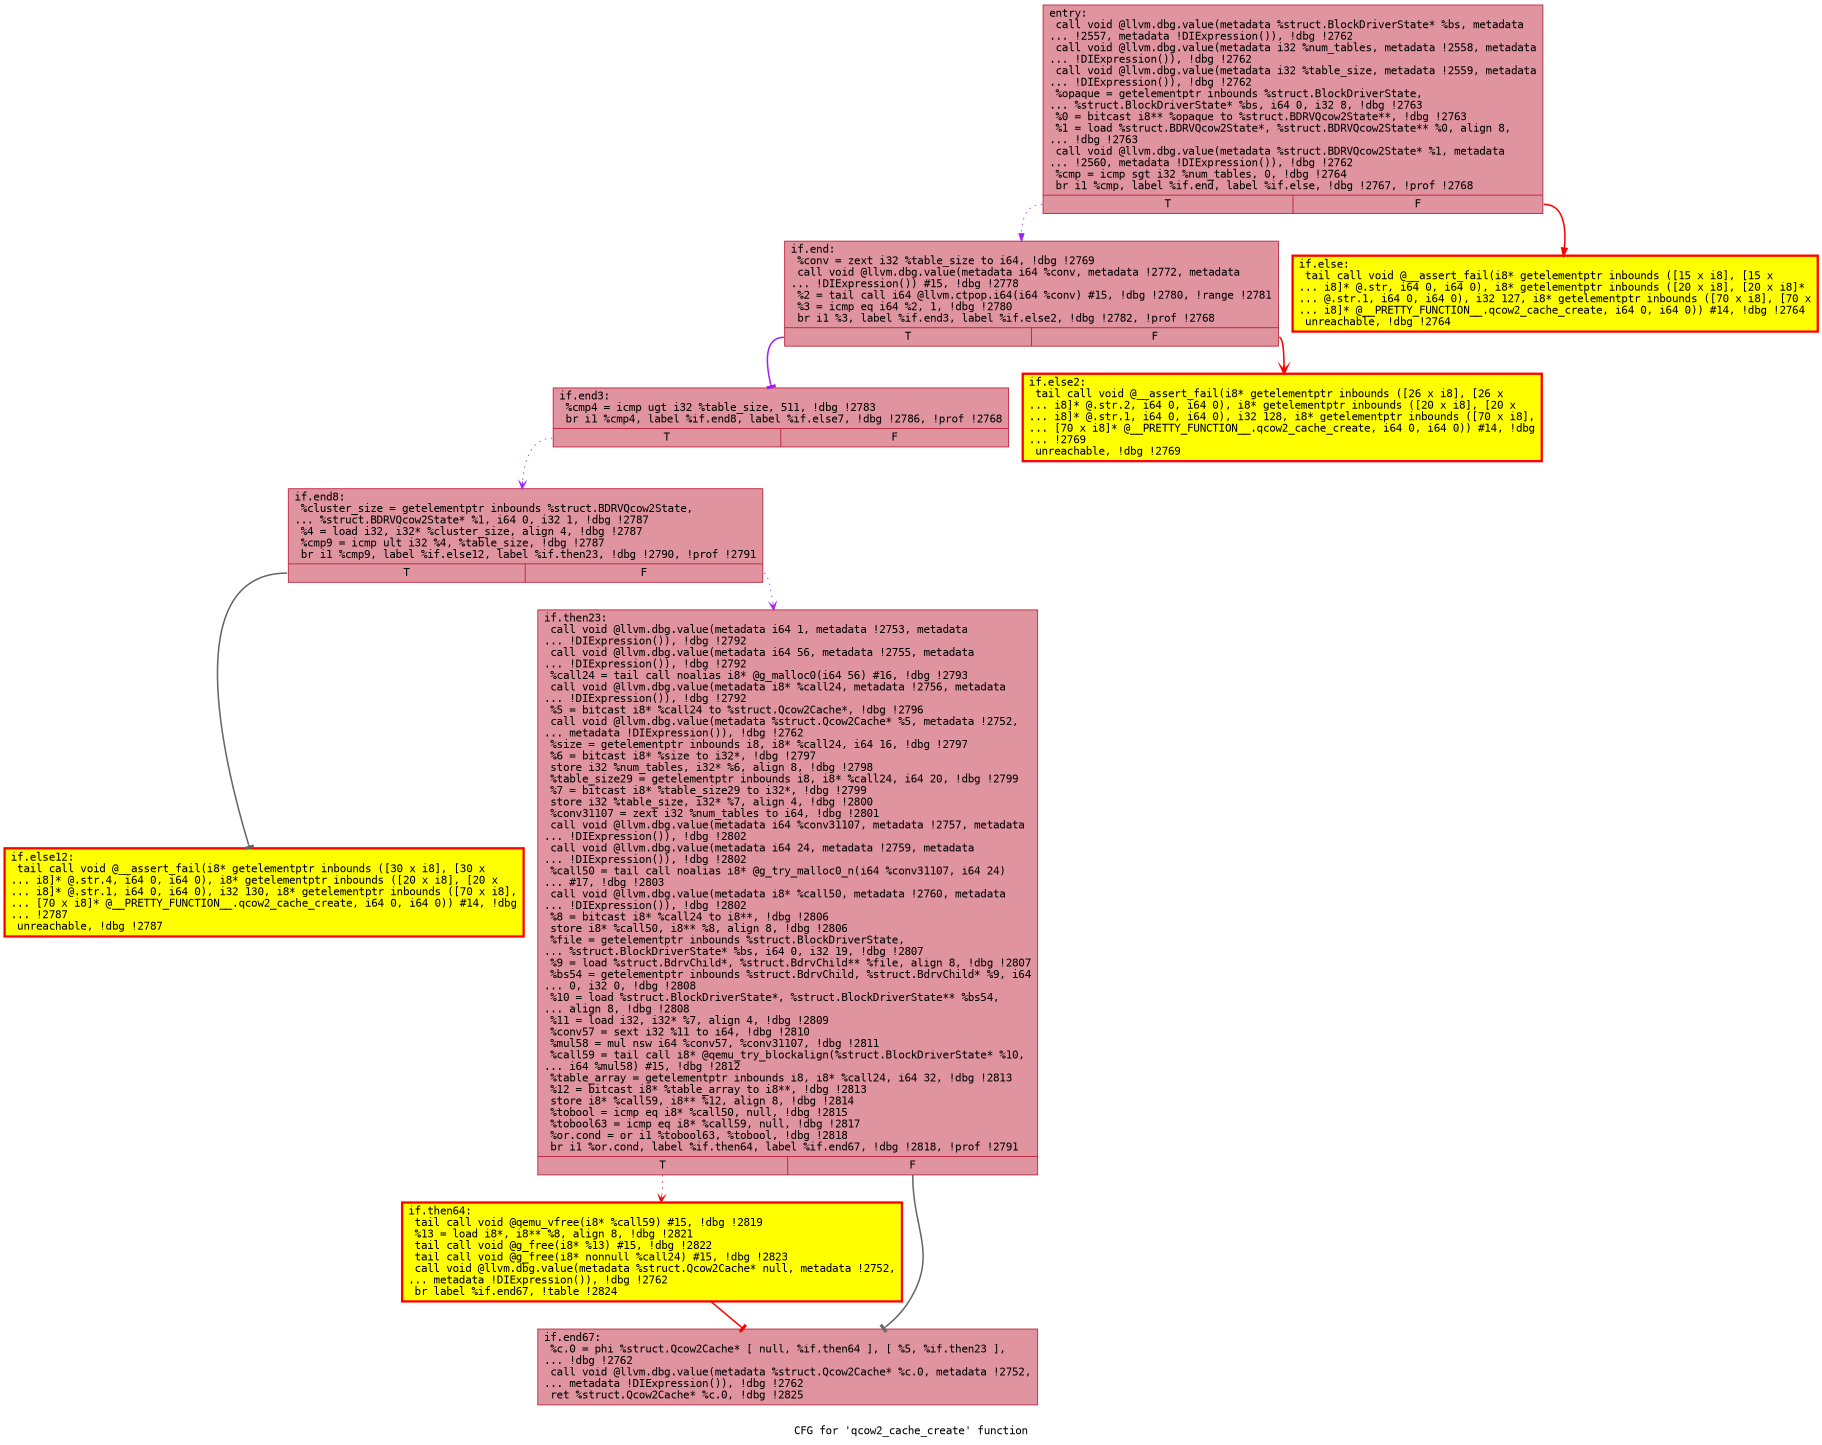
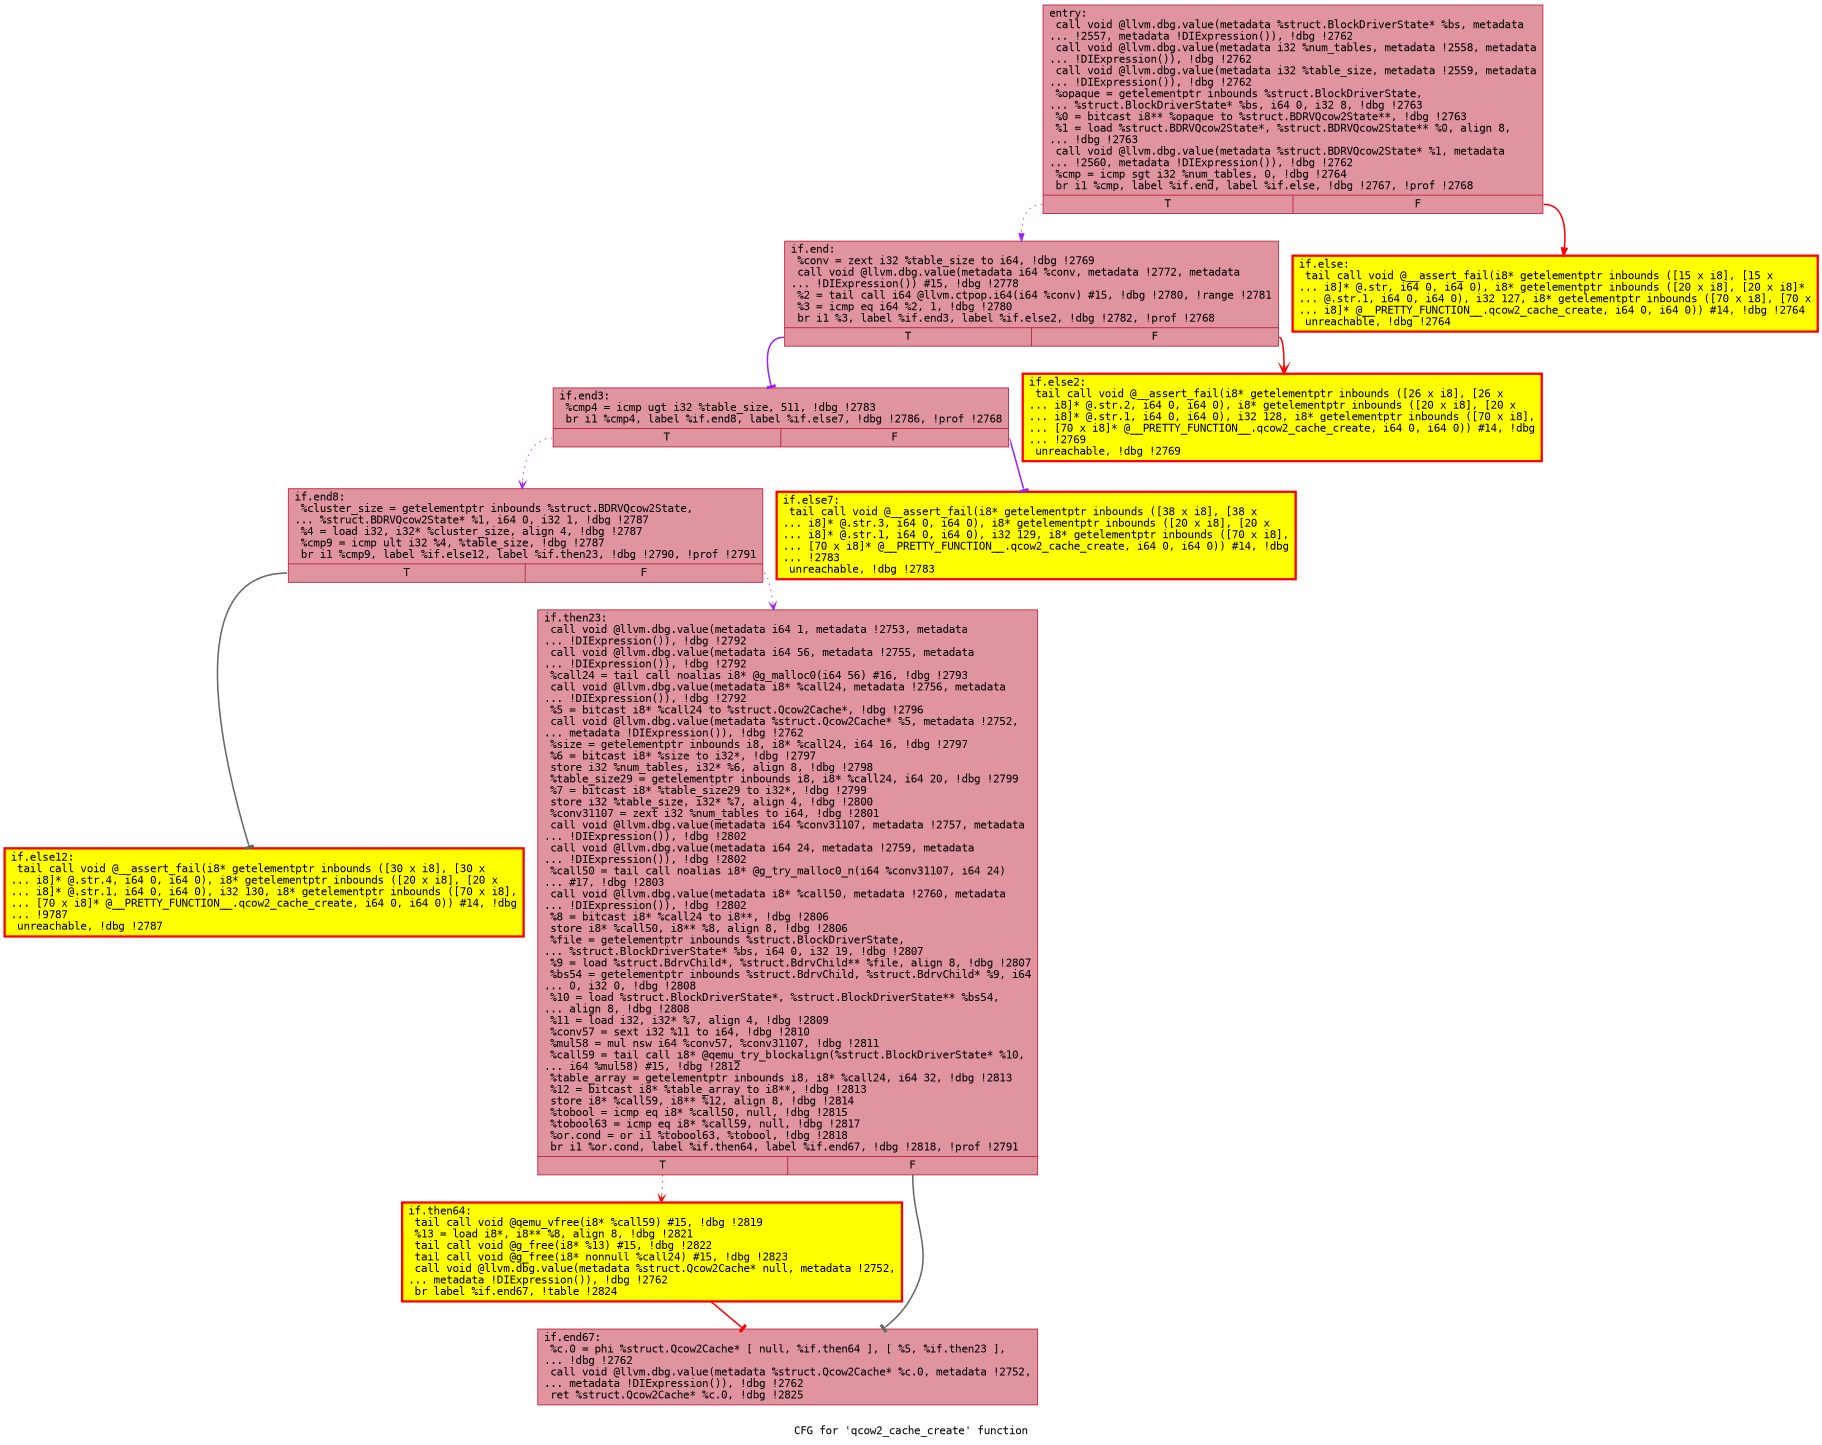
node "if.else7:": added
node "if.else12:": text "... !2787" -> "... !9787"
